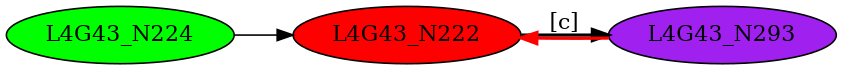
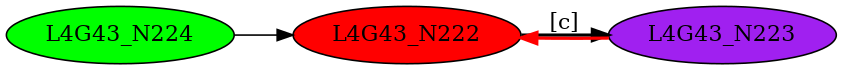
node "L4G43_N293": label "L4G43_N293" -> "L4G43_N223"
